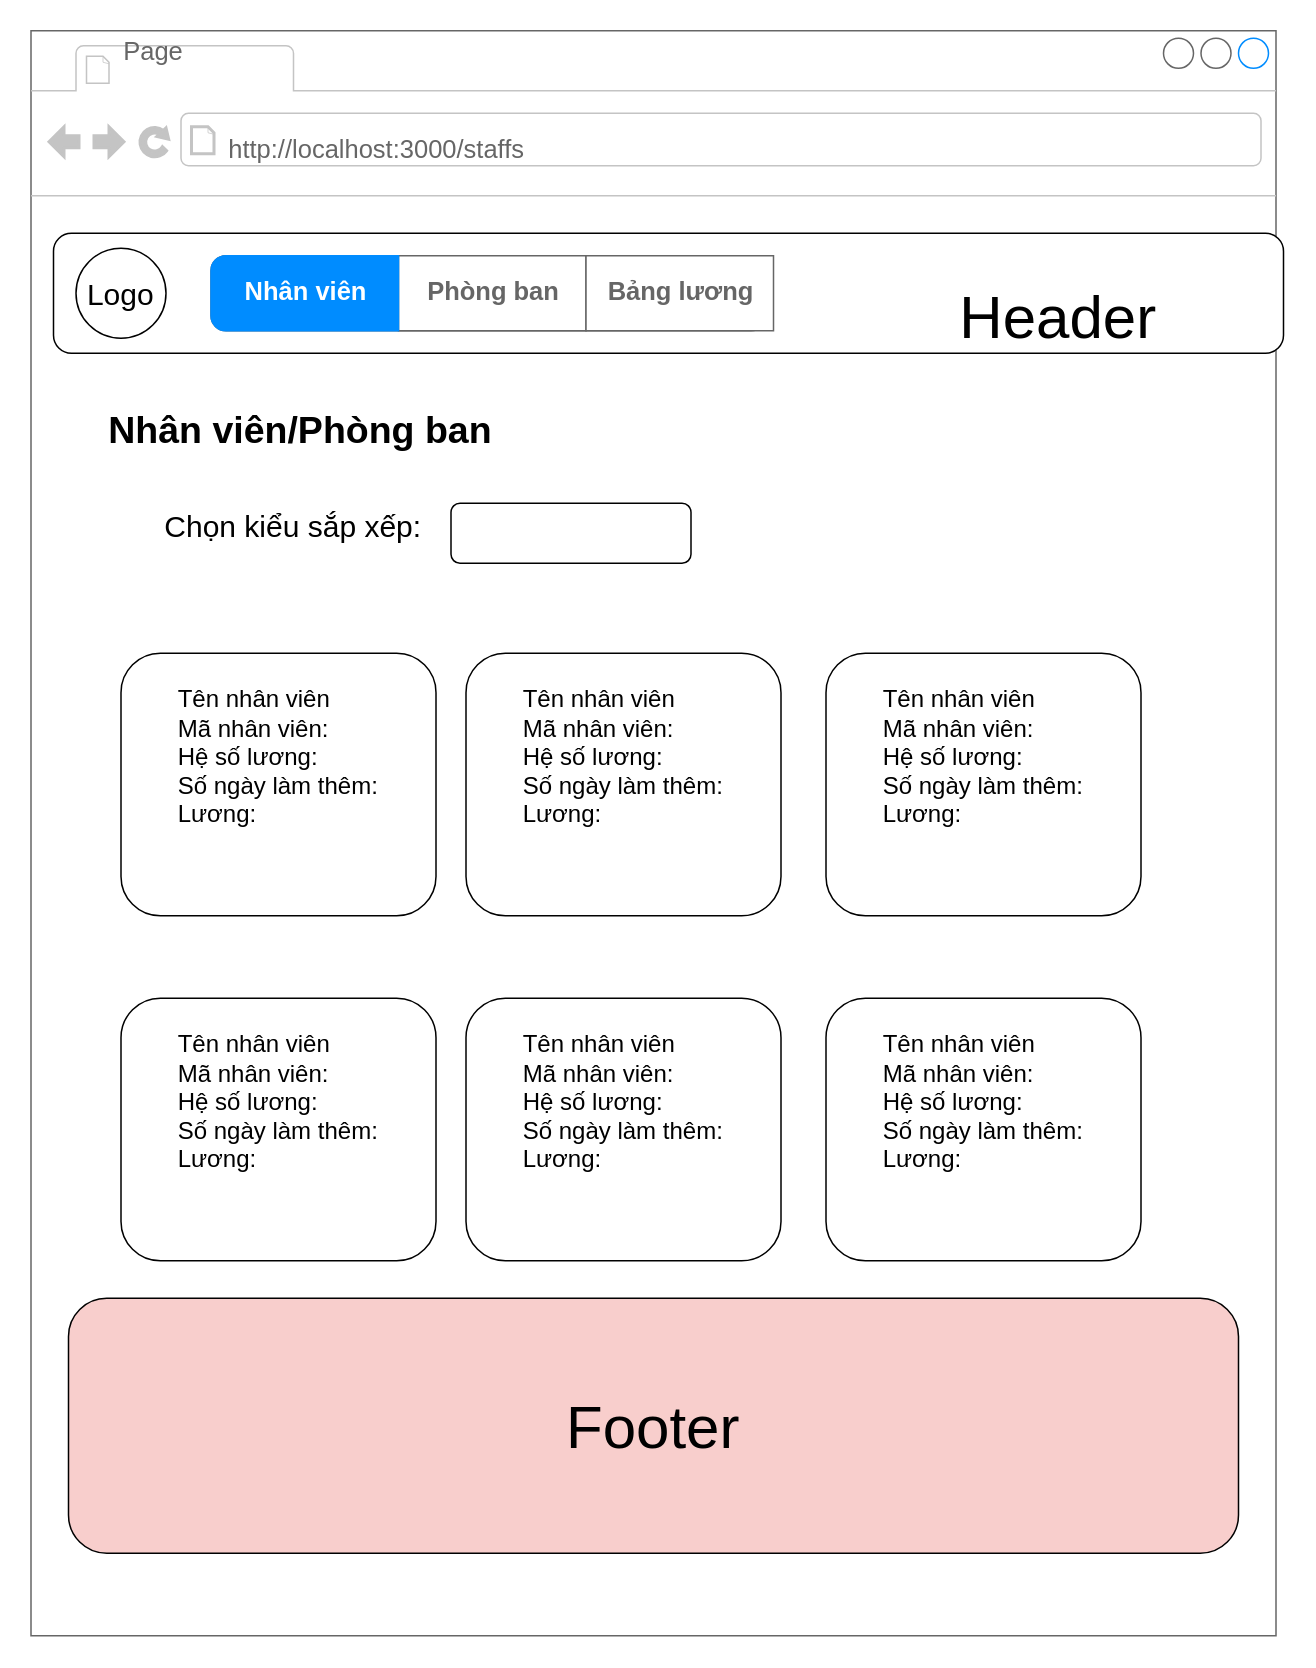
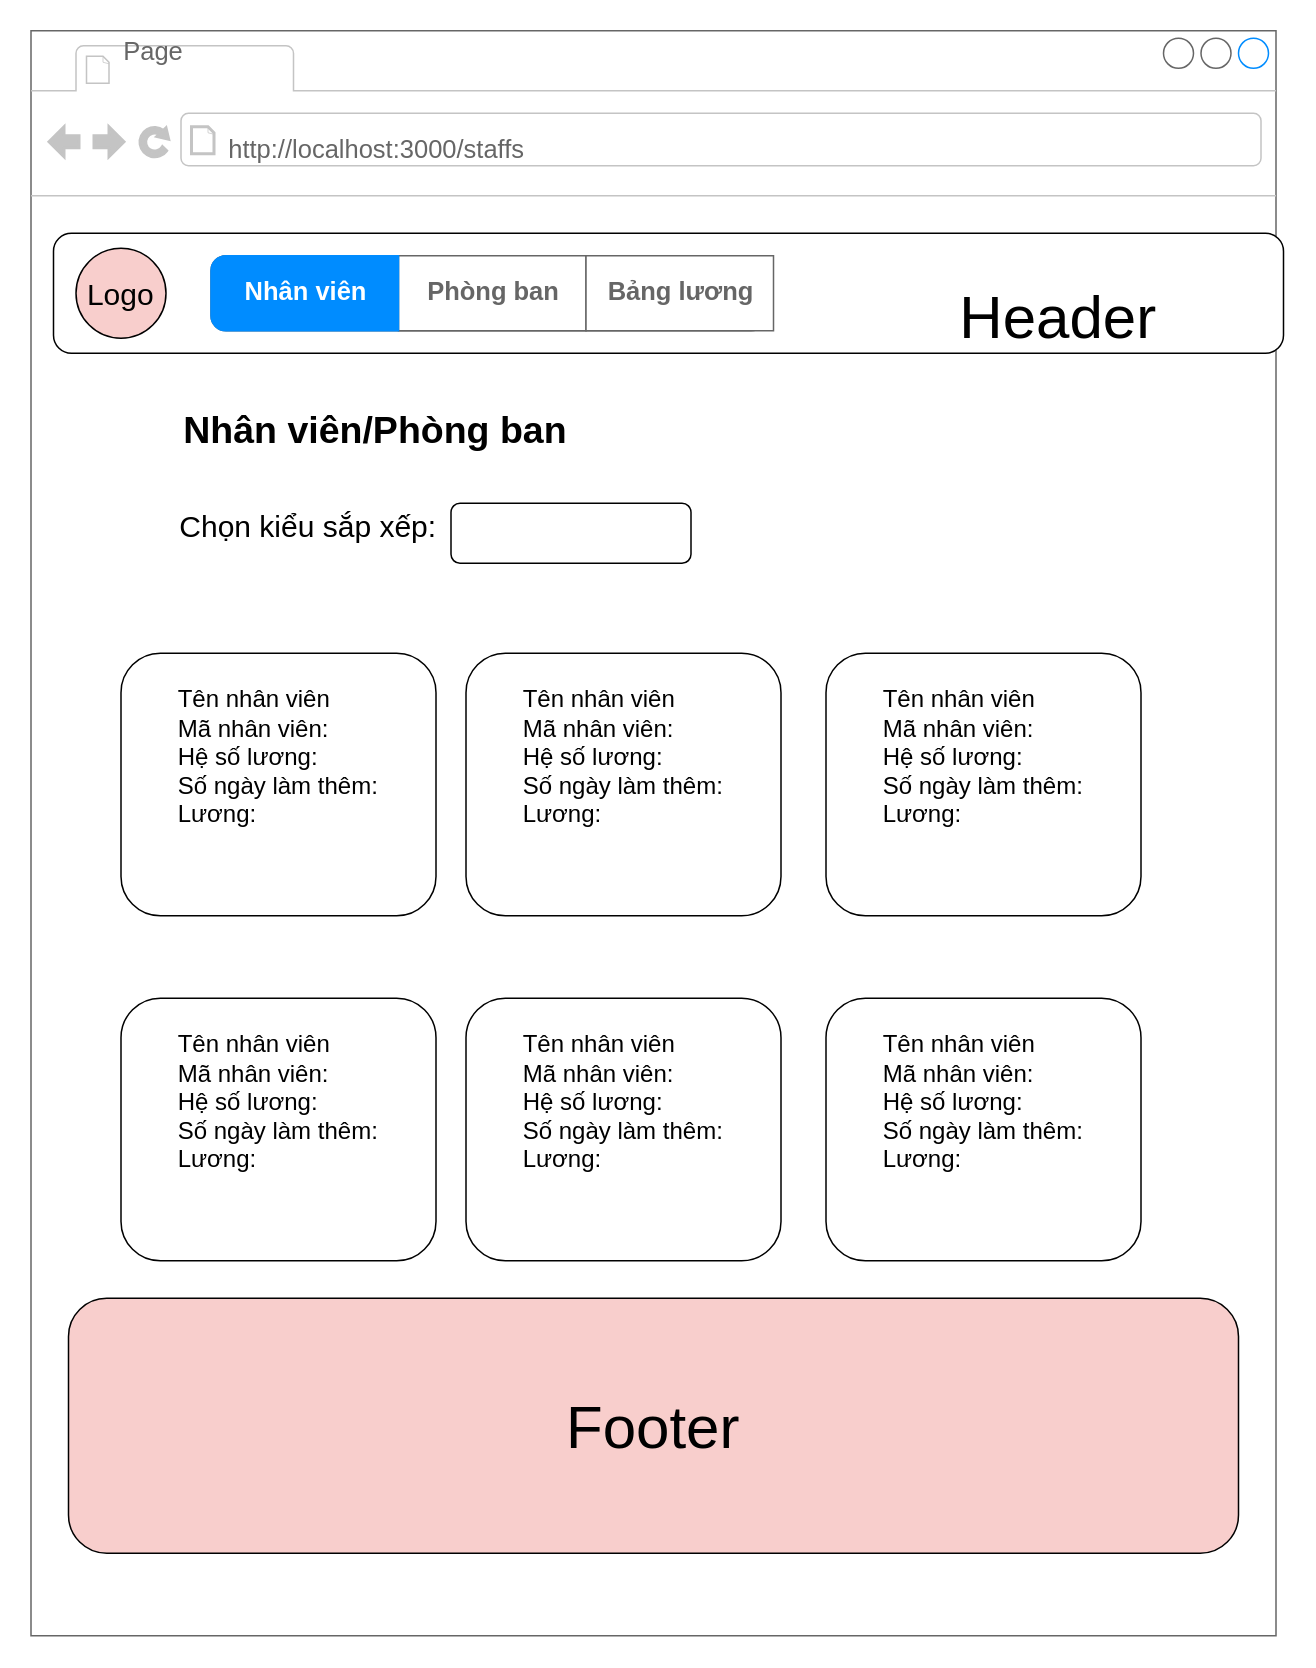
node "Logo": fillcolor #ffffff -> #f8cecc
node "Nhân viên/Phòng ban": moved (338, 428) -> (413, 428)
node "Chọn kiểu sắp xếp:": moved (293, 526) -> (308, 526)
